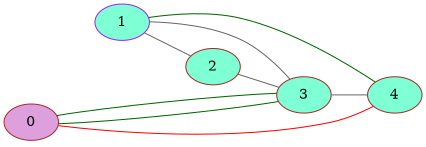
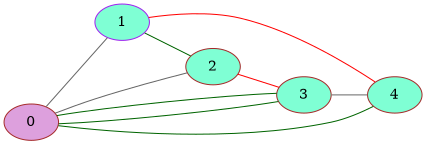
edge "1" -- "4": color darkgreen -> red
edge "1" -- "3": now "1" -- "0"
edge "1" -- "2": color gray40 -> darkgreen
edge "2" -- "3": color gray40 -> red
edge "2" -- "0": added
edge "4" -- "0": color red -> darkgreen
